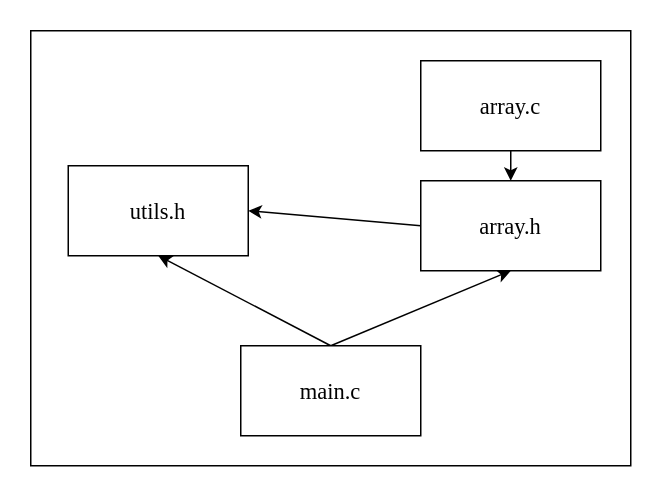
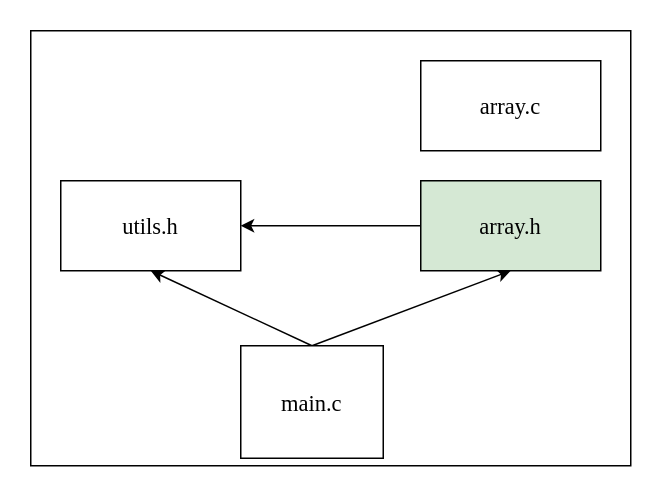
edge "array.c" -> "array.h": removed
node "utils.h": moved (158, 211) -> (151, 226)
node "array.h": fillcolor #ffffff -> #d5e8d4
node "main.c": size 180x90 -> 143x113
